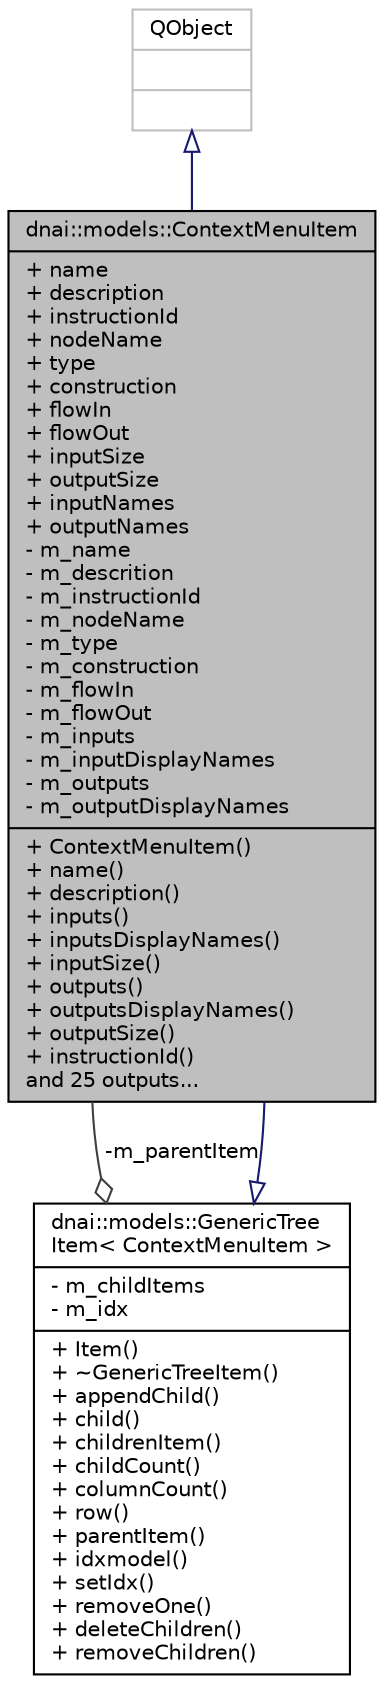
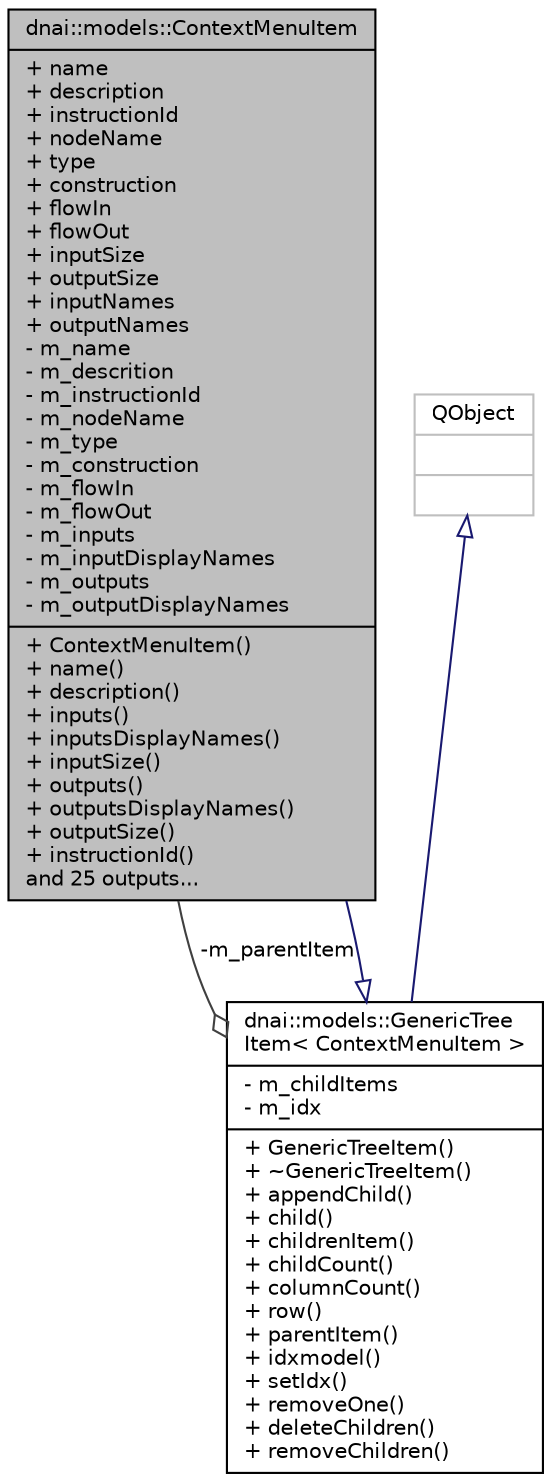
edge "dnai::models::ContextMenuItem" -> "QObject": now "dnai::models::GenericTree" -> "QObject"
node "dnai::models::GenericTree": text "+ Item()" -> "+ GenericTreeItem()"
